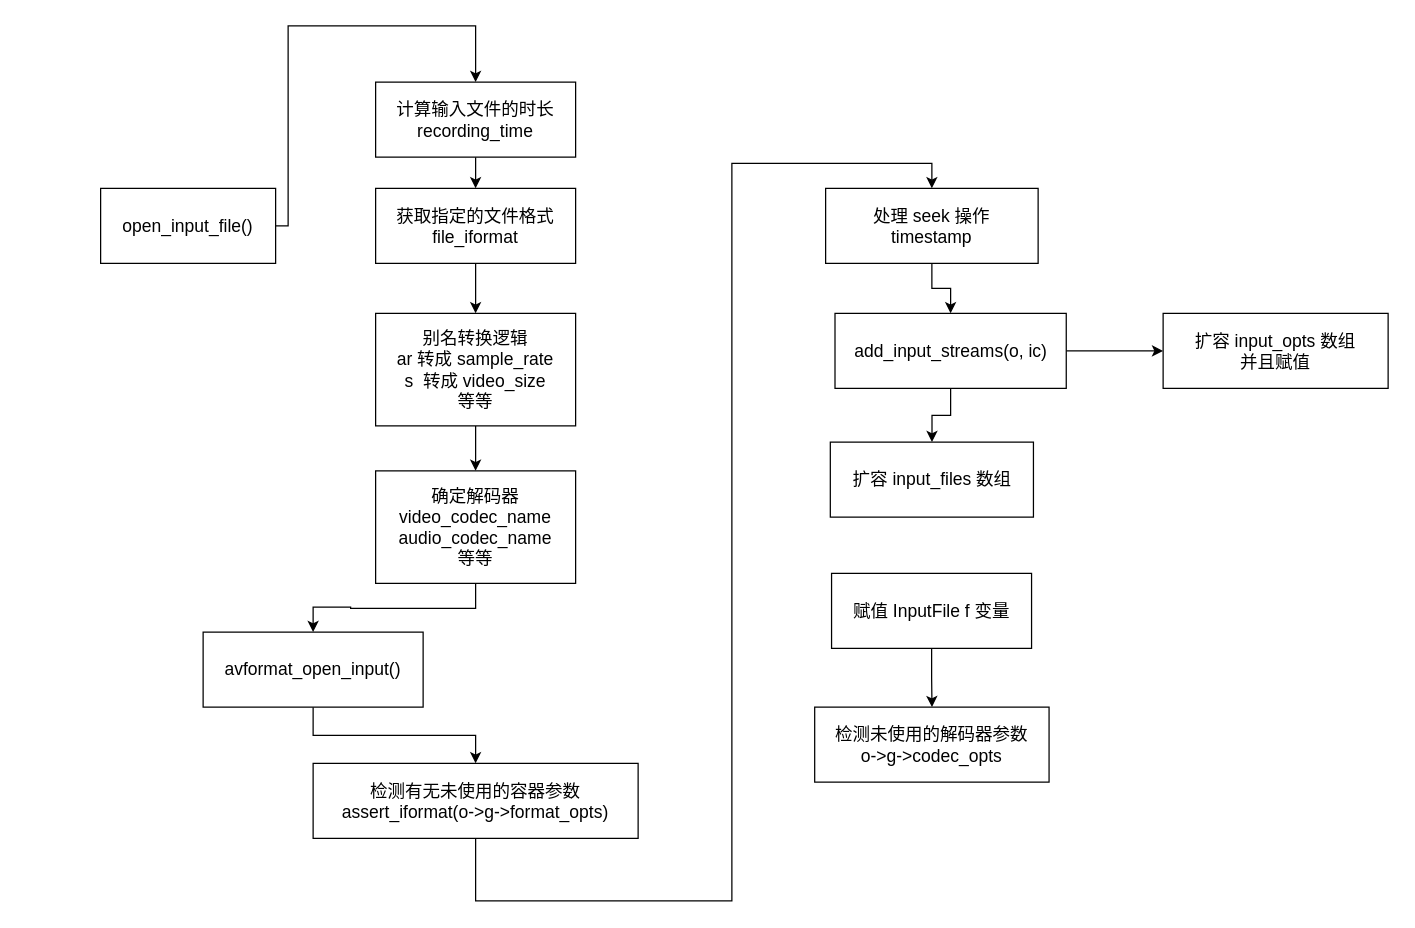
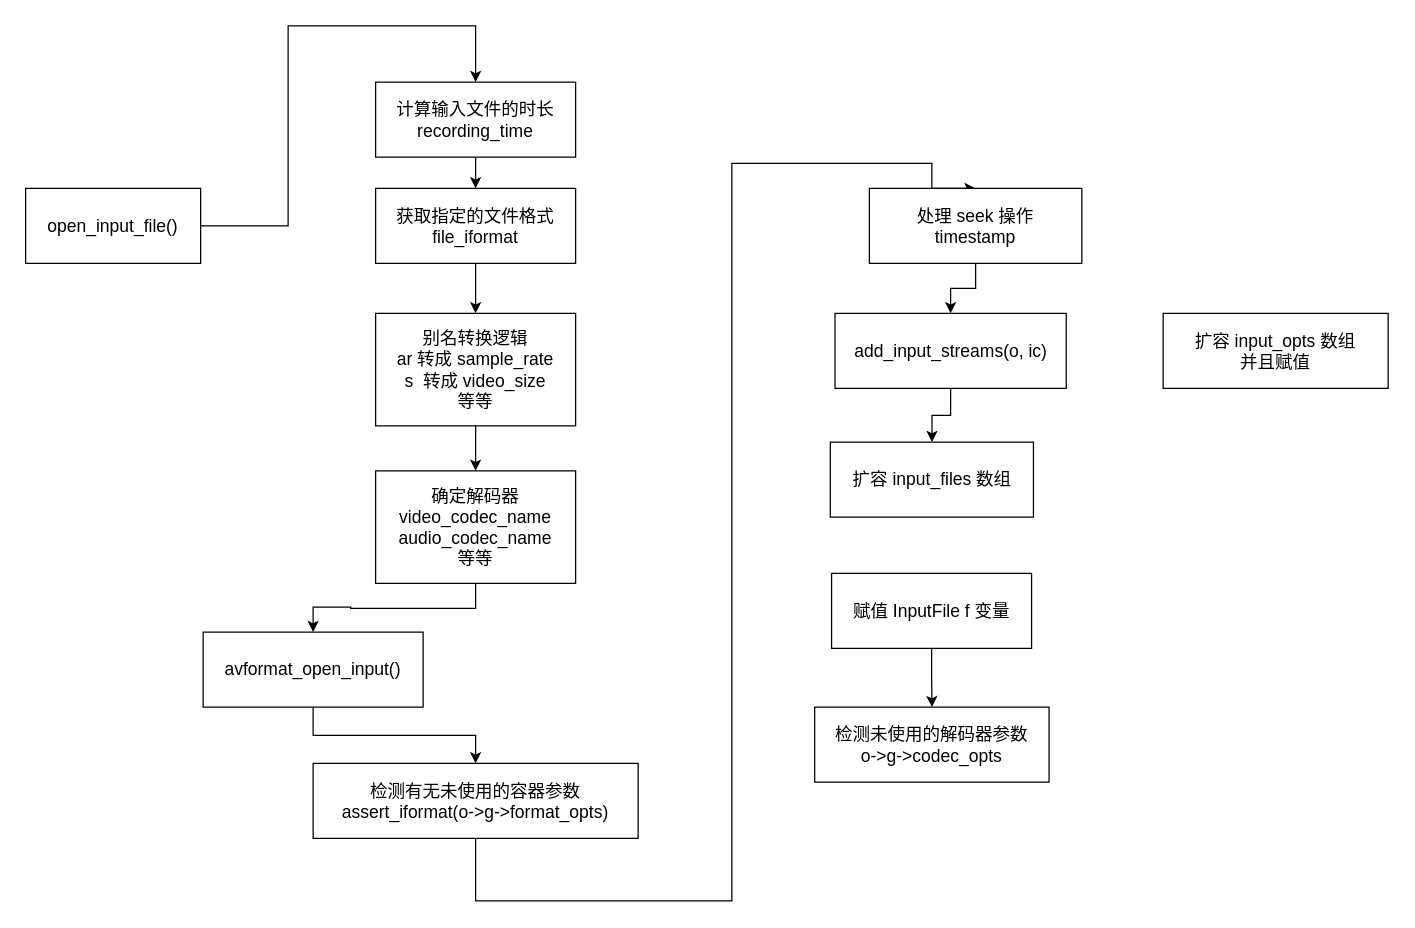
node "open_input_file()": moved (188, 226) -> (113, 226)
node "处理 seek 操作timestamp": moved (932, 226) -> (976, 226)
edge "add_input_streams(o, ic)" -> "扩容 input_opts 数组并且赋值": removed
